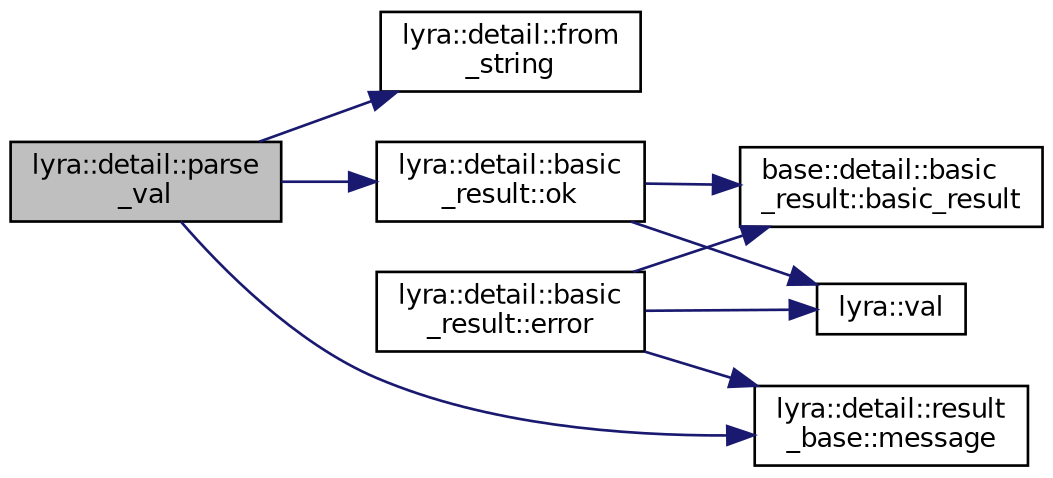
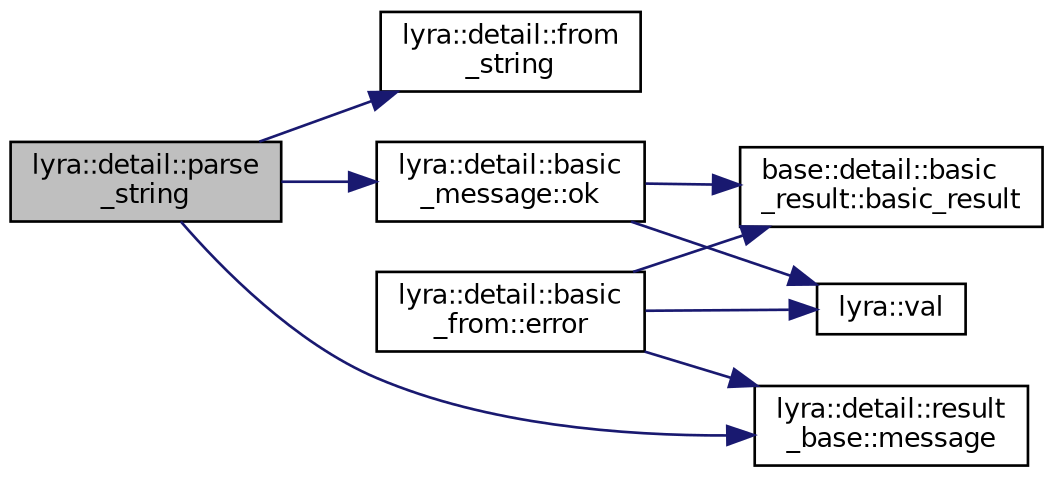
node "lyra::detail::parse _val": label "lyra::detail::parse _val" -> "lyra::detail::parse _string"
node "lyra::detail::basic _result::ok": label "lyra::detail::basic _result::ok" -> "lyra::detail::basic _message::ok"
node "lyra::detail::basic _result::error": label "lyra::detail::basic _result::error" -> "lyra::detail::basic _from::error"
